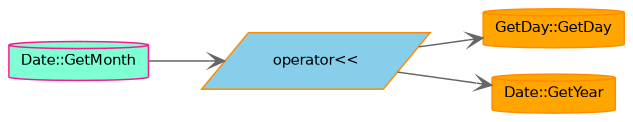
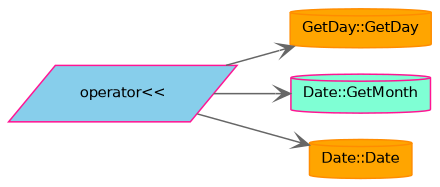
edge "Date::GetMonth" -> "operator<<": reversed
node "operator<<": color darkorange -> deeppink
node "Date::GetYear": label "Date::GetYear" -> "Date::Date"
